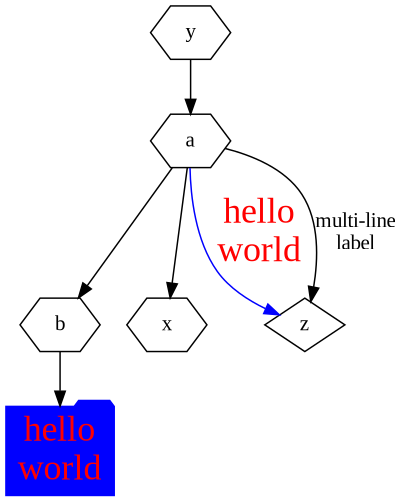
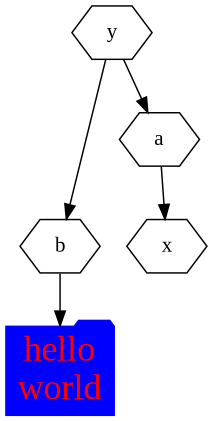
edge "a" -> "b": now "y" -> "b"
node "z": removed
